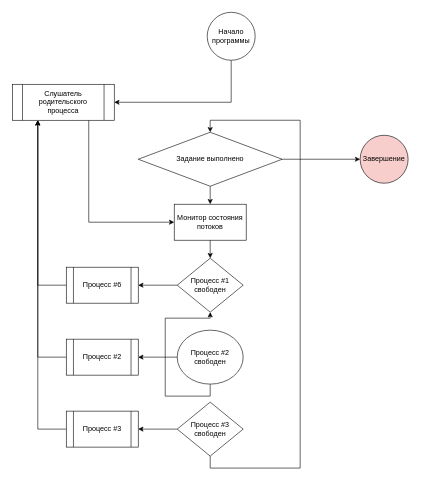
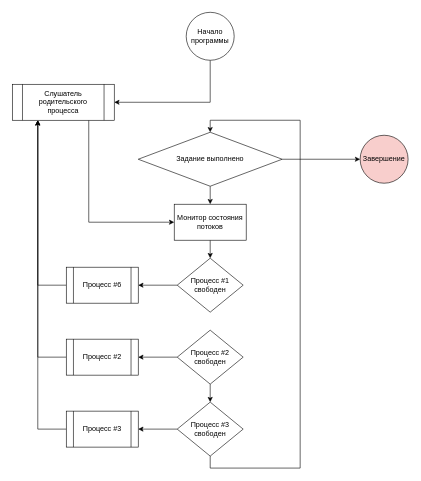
node "Начало программы": moved (231, 36) -> (210, 36)
edge "Процесс #2 свободен" -> "Процесс #1 свободен": now "Процесс #2 свободен" -> "Процесс #3 свободен"
node "Процесс #2 свободен": shape ellipse -> diamond
